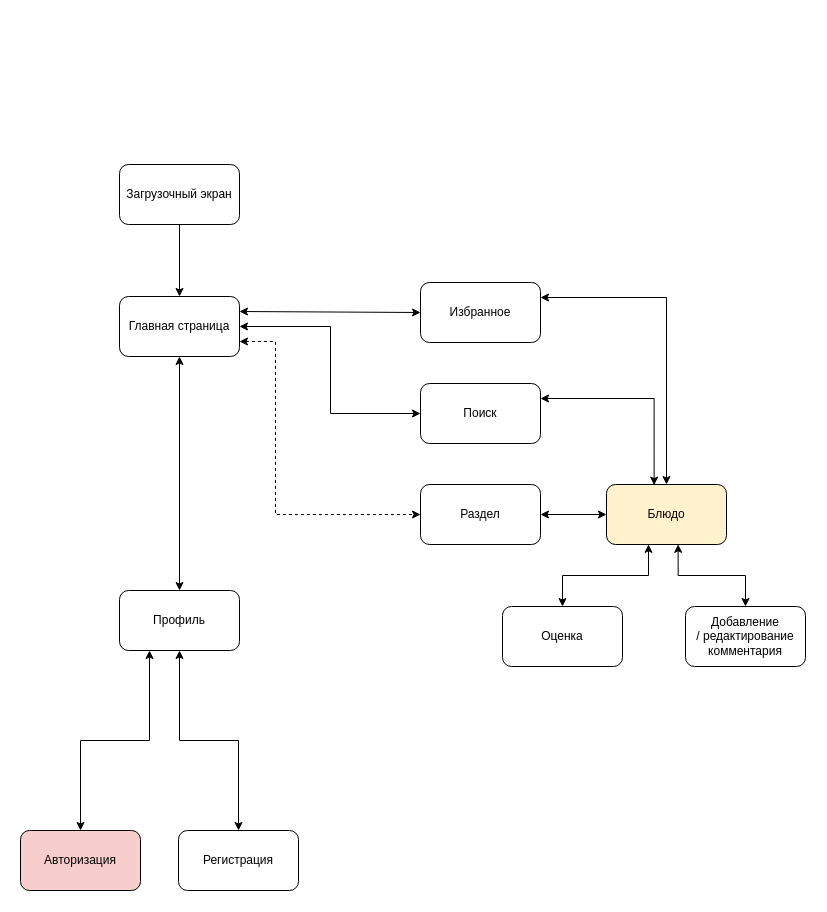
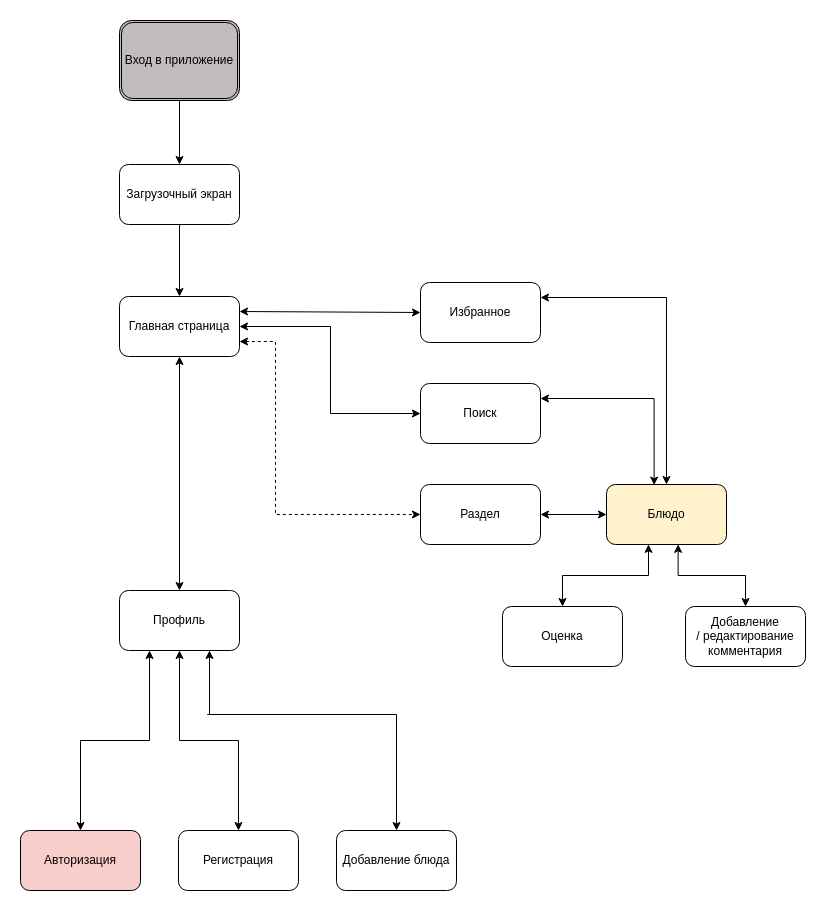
node "Вход в приложение": added
edge "Вход в приложение" -> "Загрузочный экран": added
edge "Профиль" -- "Добавление блюда": added
node "Добавление блюда": added
